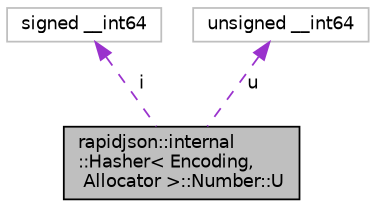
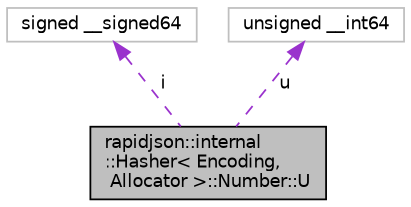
node "signed __int64": label "signed __int64" -> "signed __signed64"
